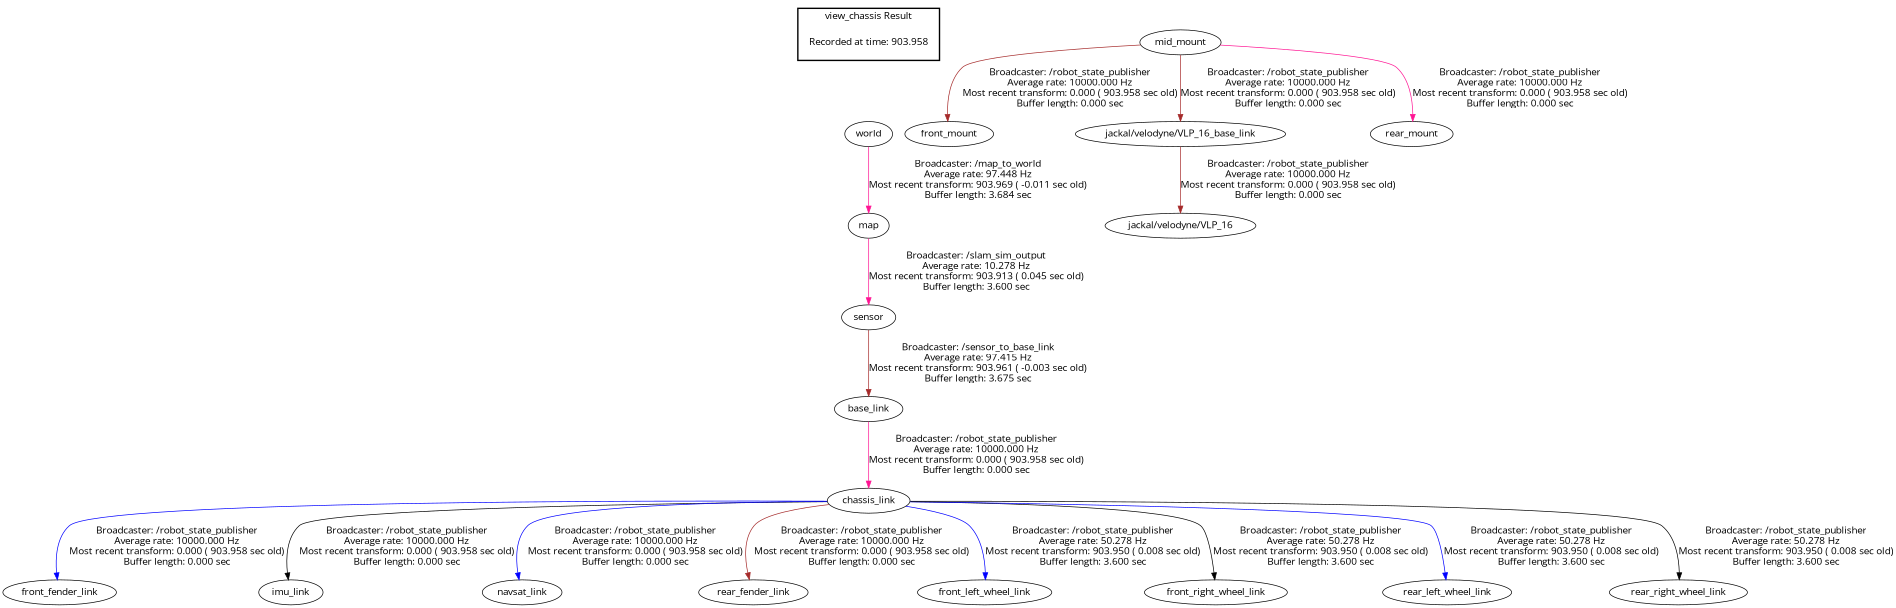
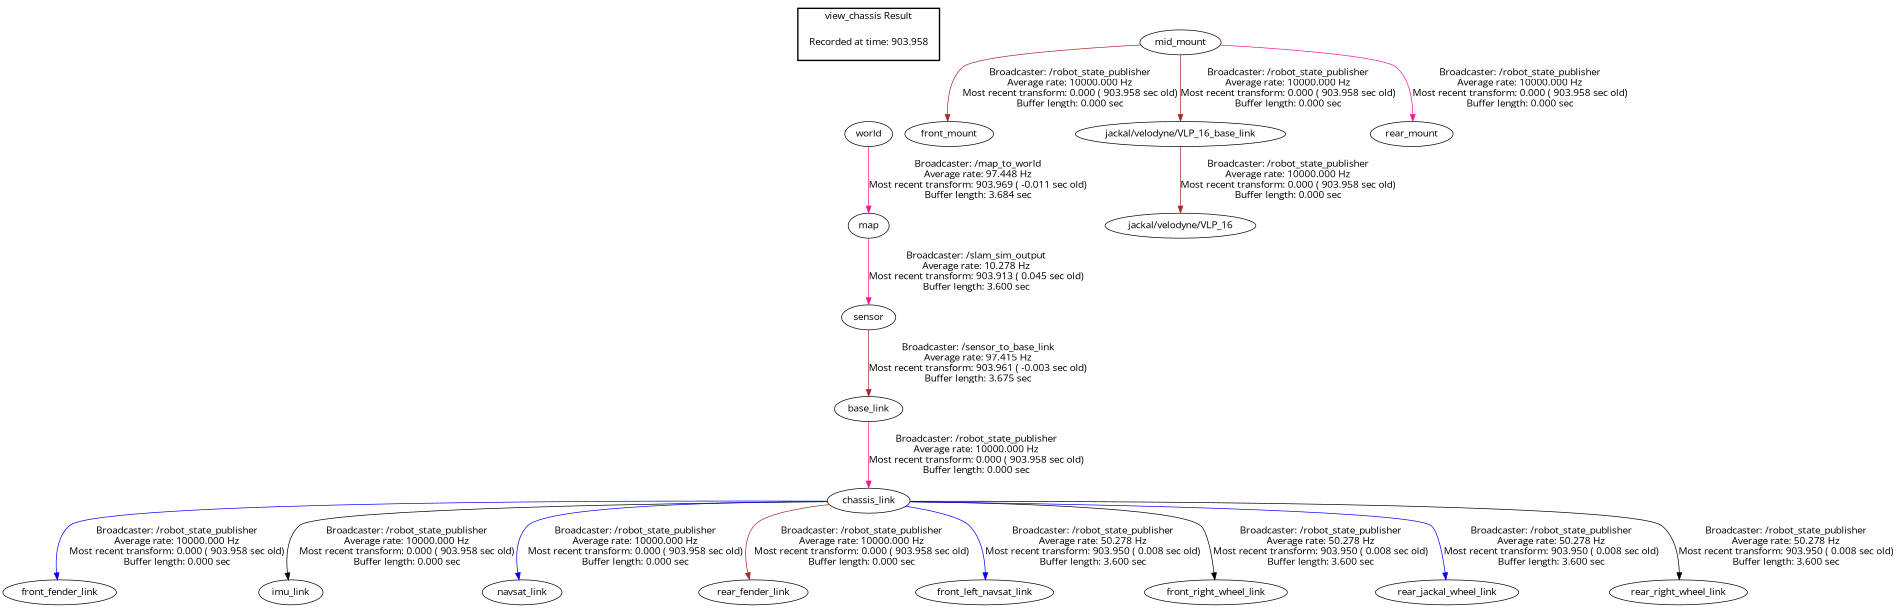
node "front_left_wheel_link": label "front_left_wheel_link" -> "front_left_navsat_link"
node "rear_left_wheel_link": label "rear_left_wheel_link" -> "rear_jackal_wheel_link"
